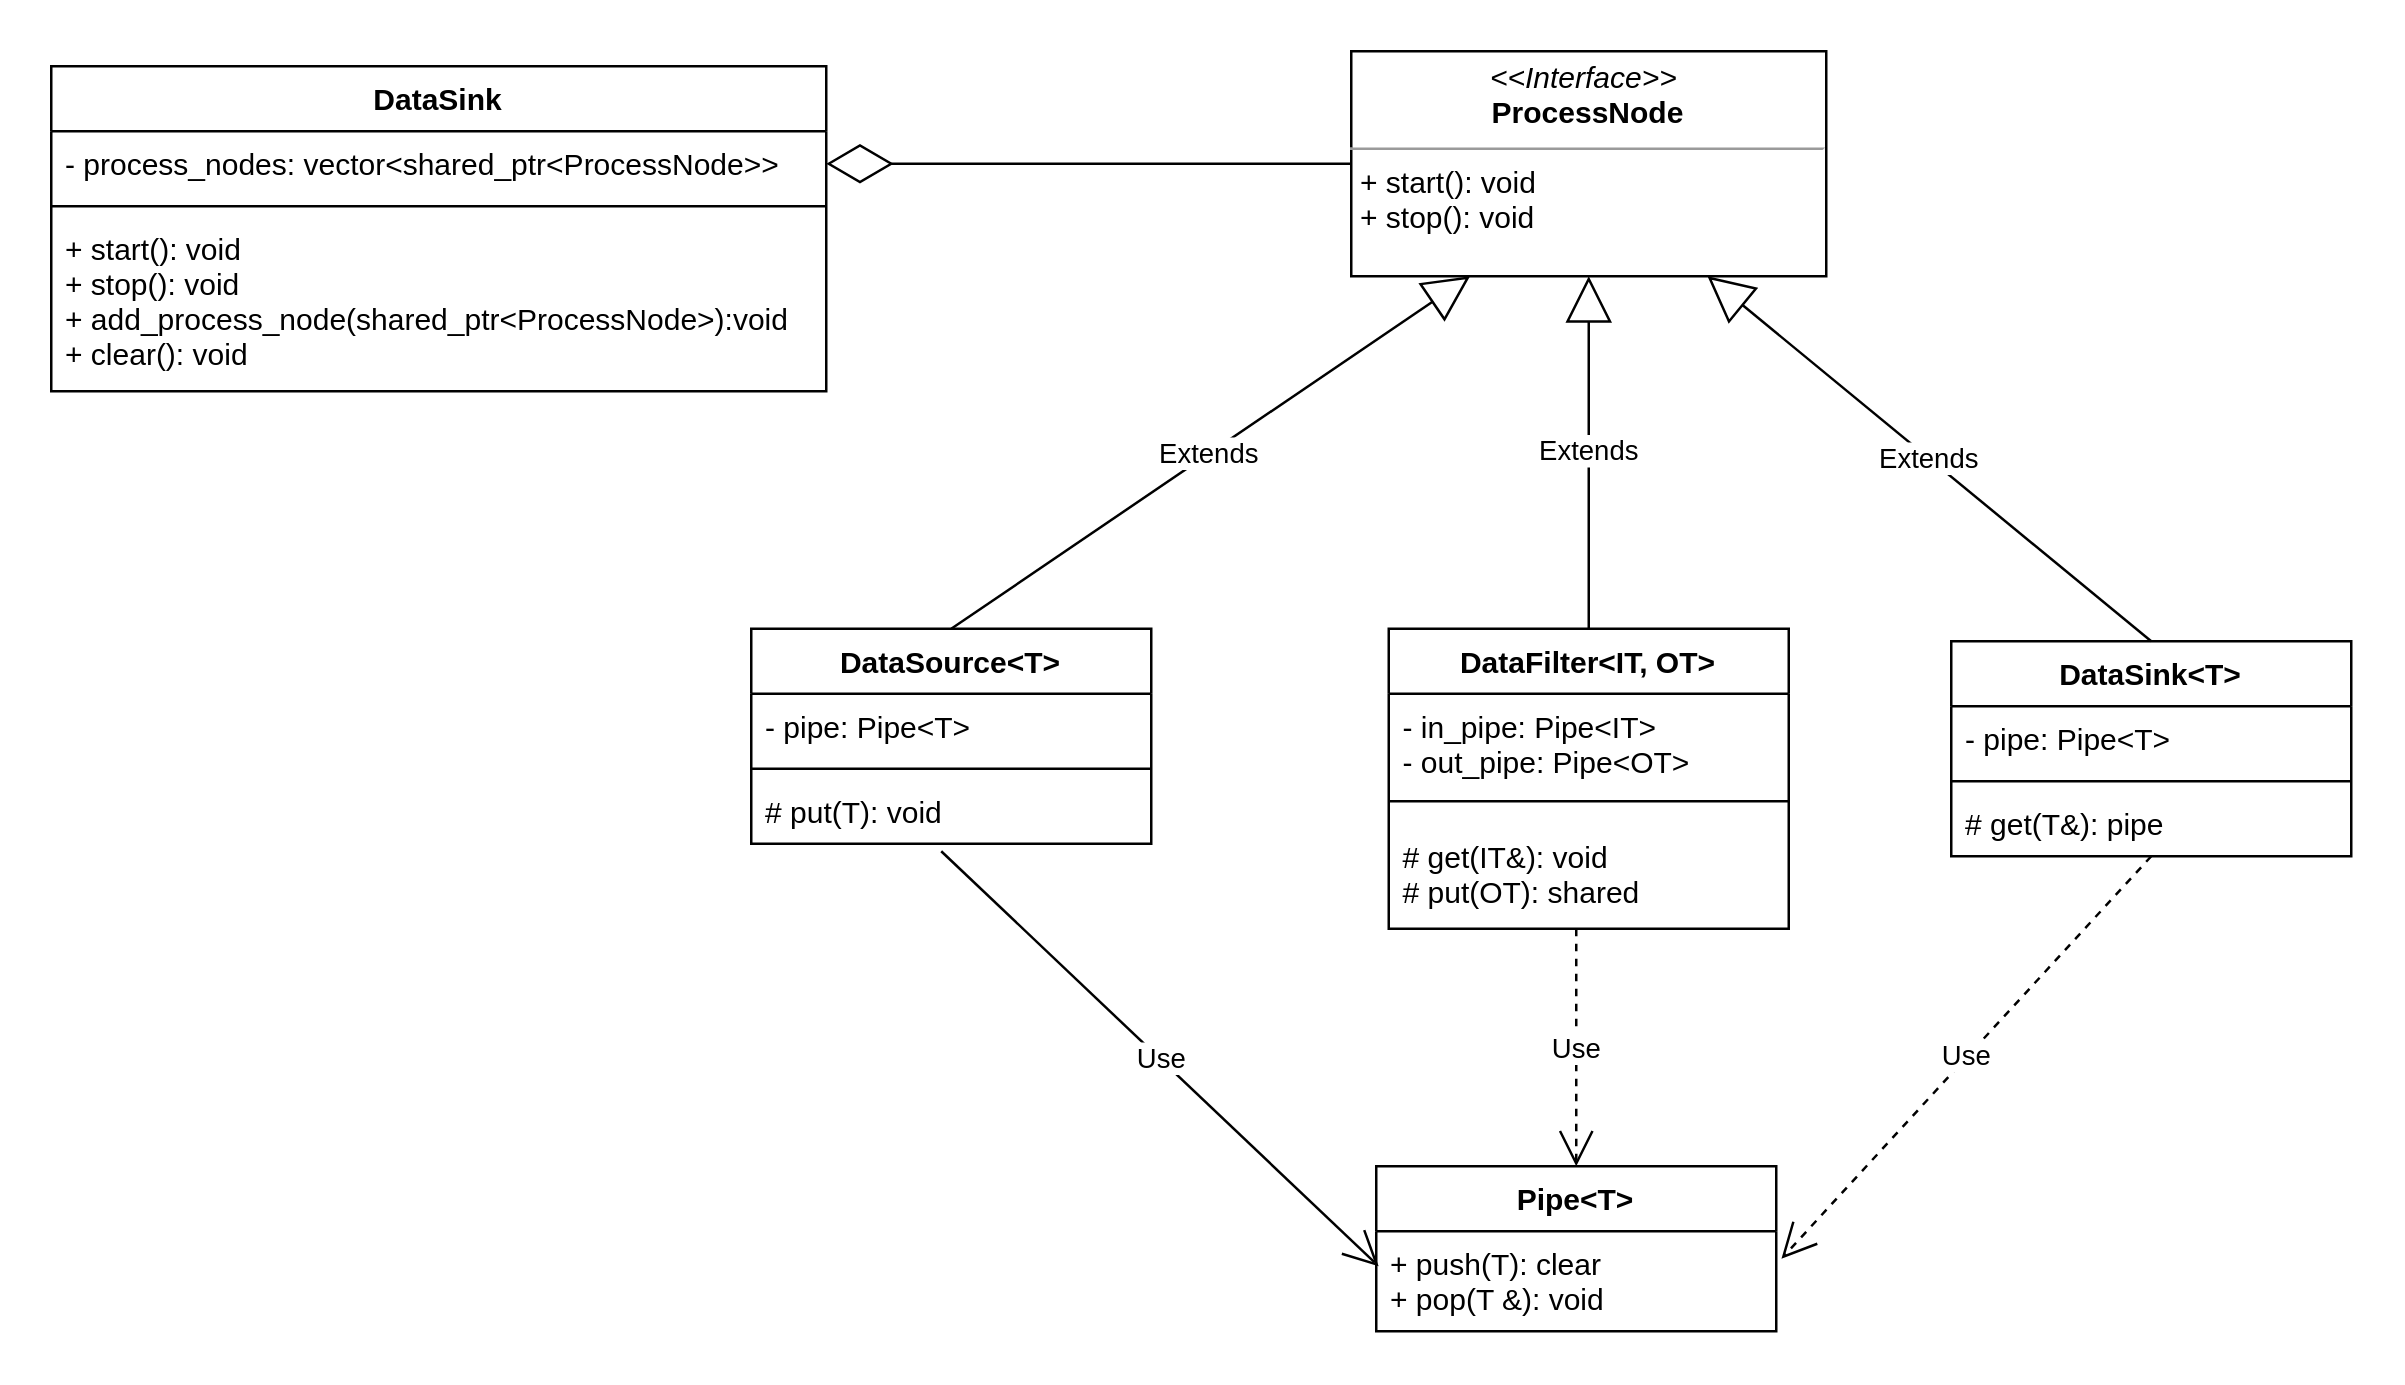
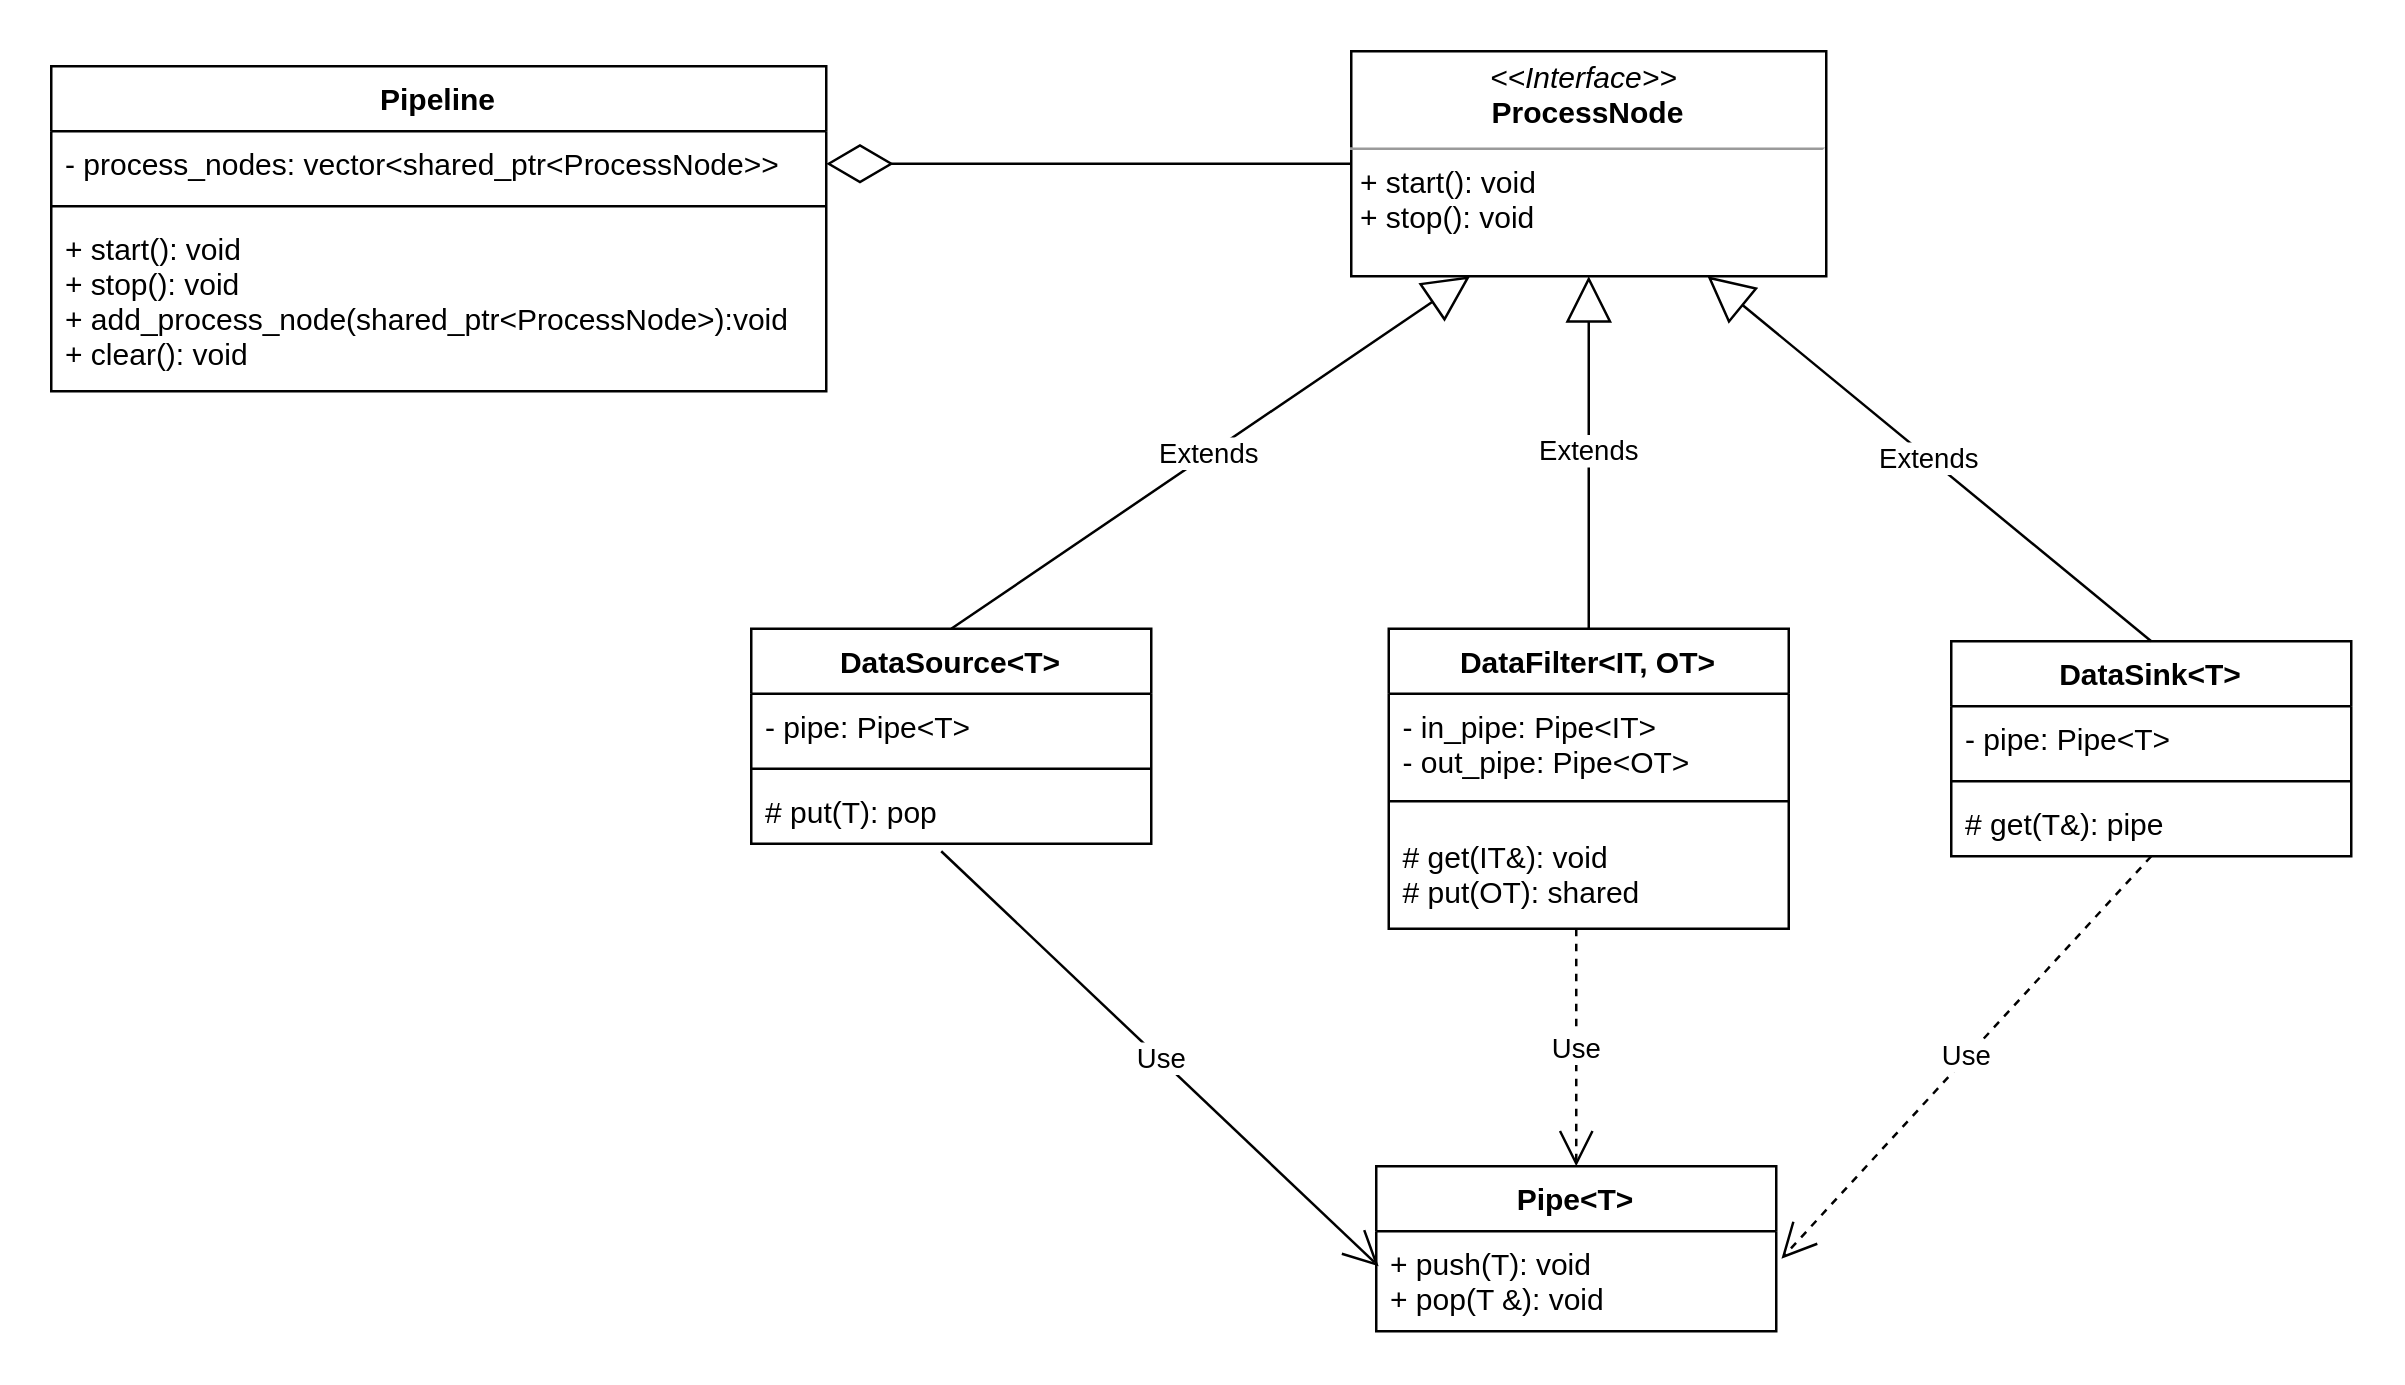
node "DataSink": label "DataSink" -> "Pipeline"
node "# put(T): void": label "# put(T): void" -> "# put(T): pop"
node "+ push(T): clear + pop(T &): void": label "+ push(T): clear + pop(T &): void" -> "+ push(T): void + pop(T &): void"
